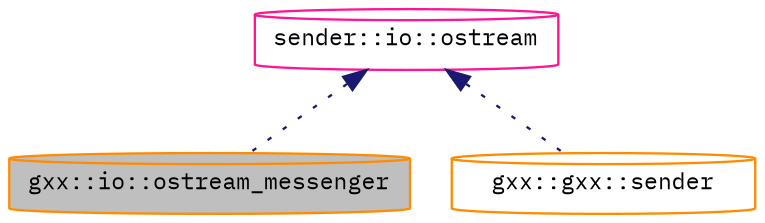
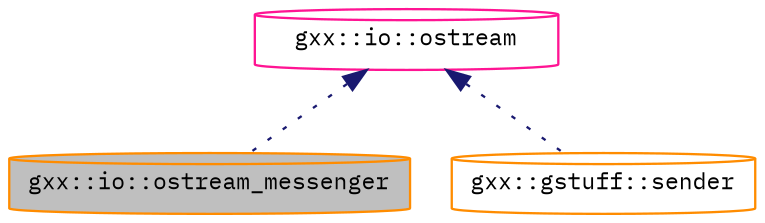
node "sender::io::ostream": label "sender::io::ostream" -> "gxx::io::ostream"
node "gxx::gxx::sender": label "gxx::gxx::sender" -> "gxx::gstuff::sender"
